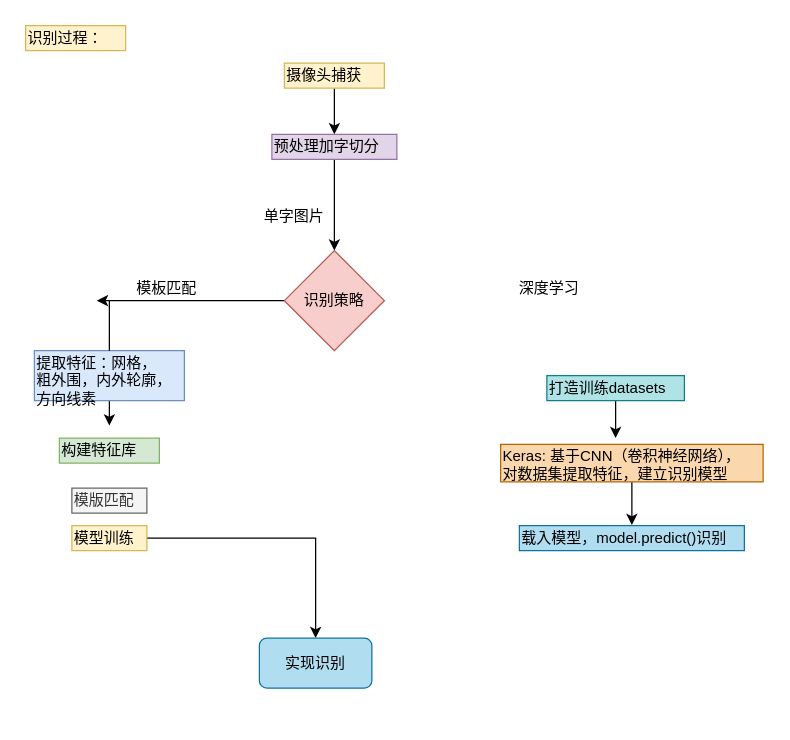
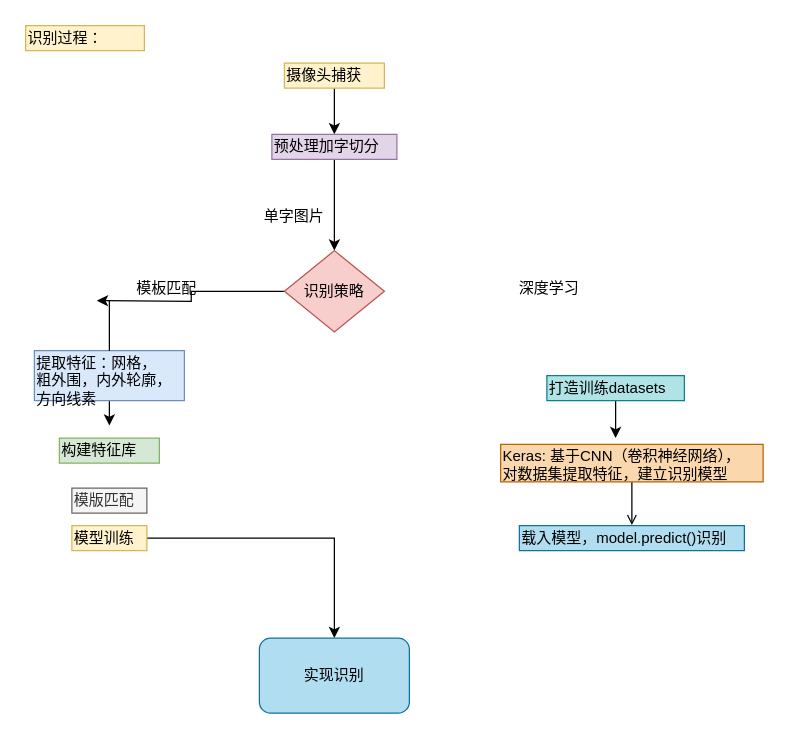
node "识别过程：": size 100x25 -> 119x25
node "识别策略": size 100x100 -> 100x81
edge "Keras: 基于CNN（卷积神经网络）， 对数据集提取特征，建立识别模型" -> "载入模型，model.predict()识别": arrowhead classic -> open
node "实现识别": size 113x50 -> 150x75
